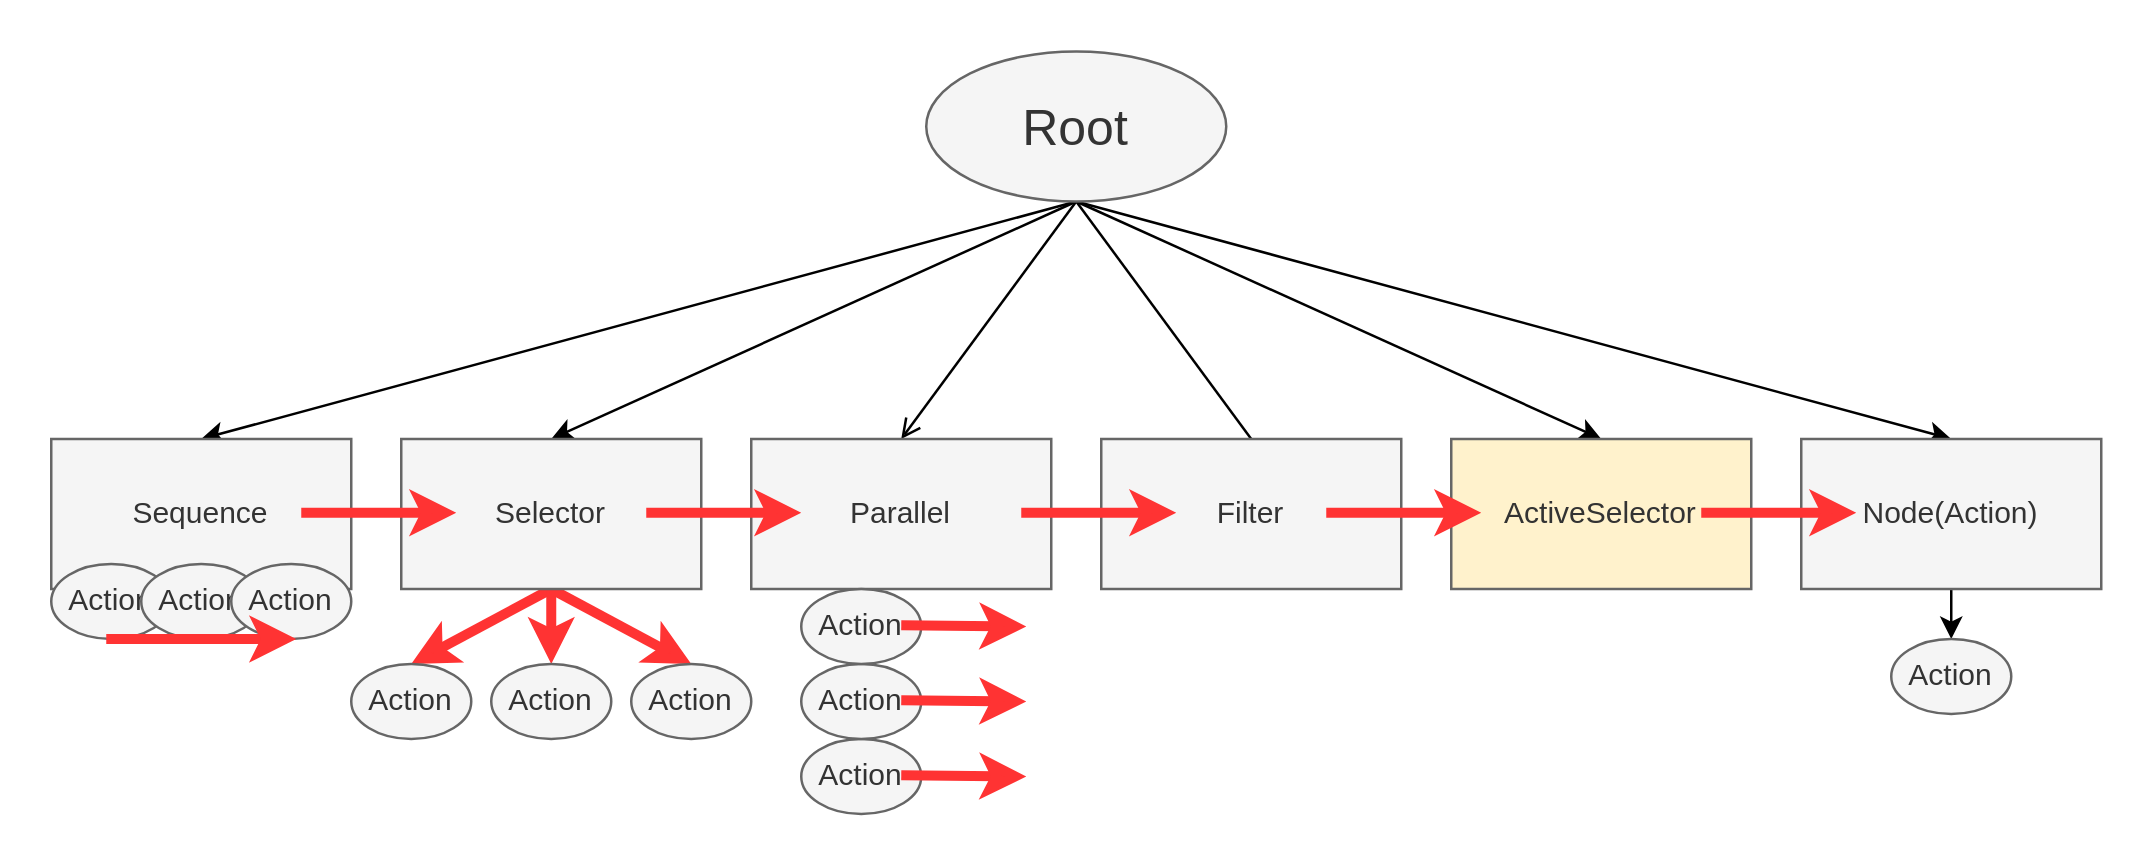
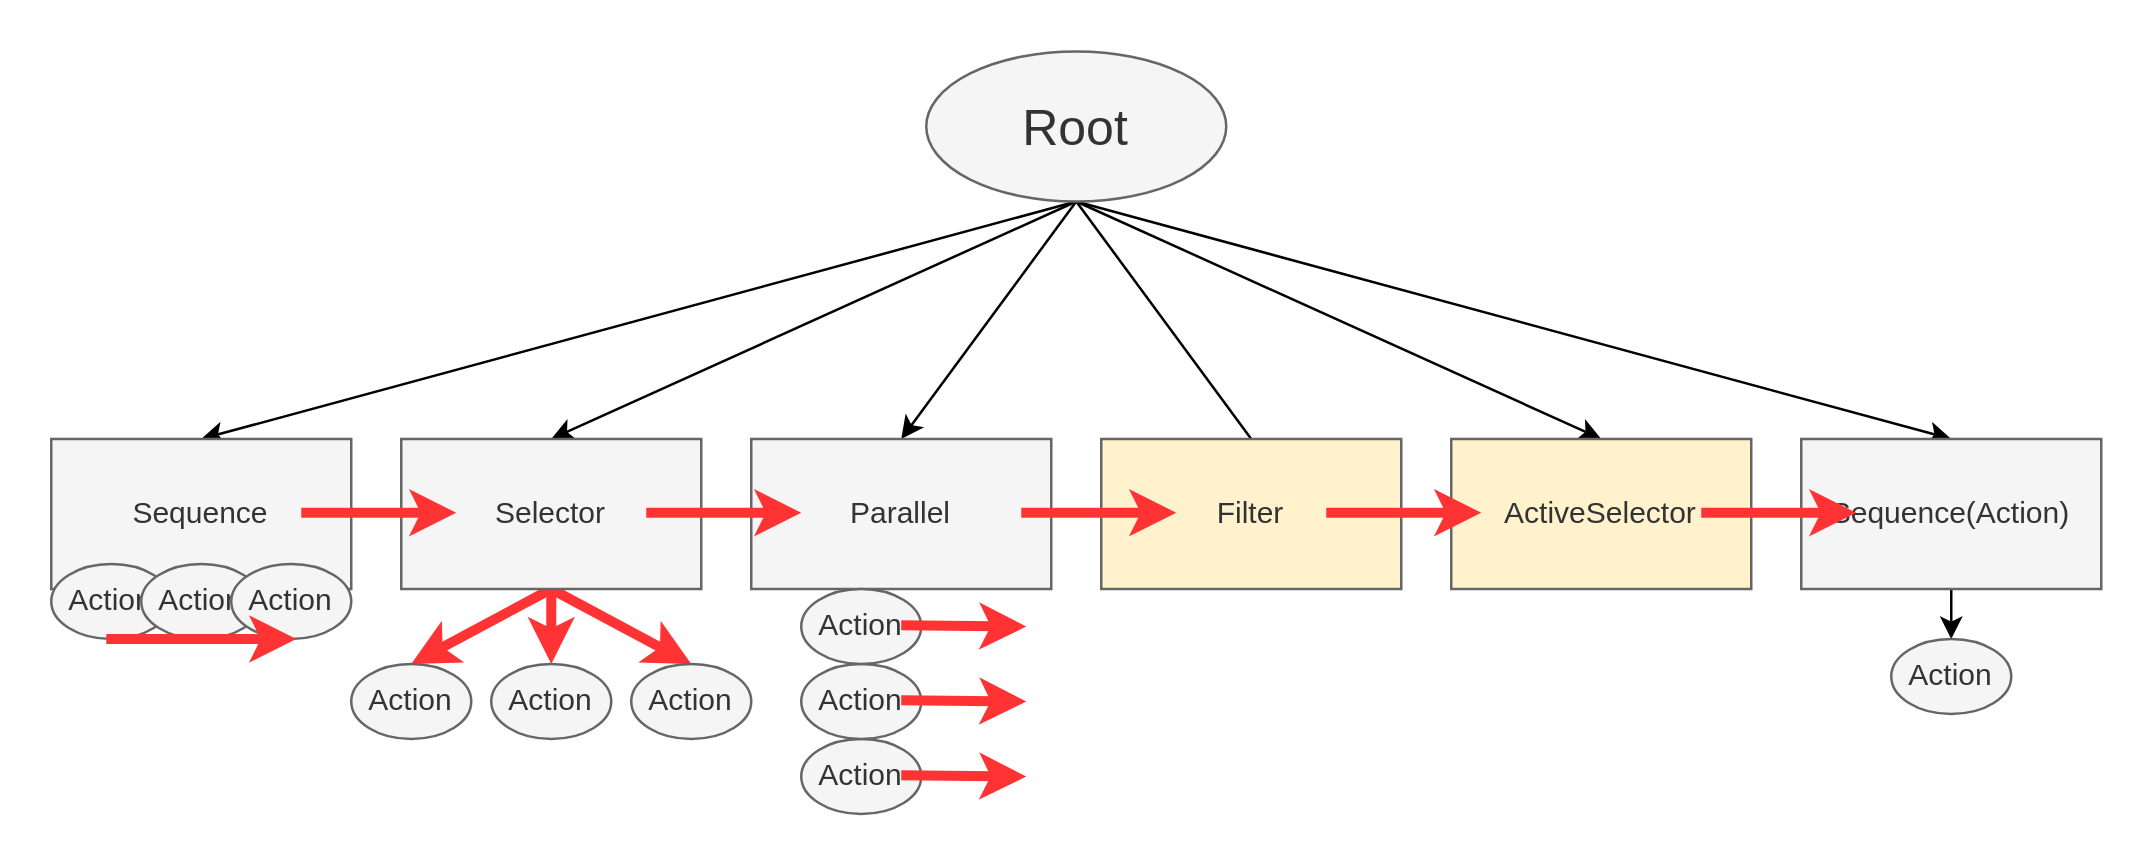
edge "Root" -> "Parallel": arrowhead open -> classic
node "Filter": fillcolor #f5f5f5 -> #fff2cc
node "Node(Action)": label "Node(Action)" -> "Sequence(Action)"
